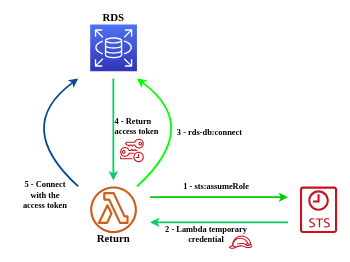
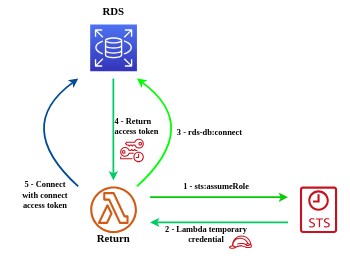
node "RDS": moved (114, 18) -> (114, 12)
node "5 - Connect with the access token": label "5 - Connect with the access token" -> "5 - Connect with connect access token"
